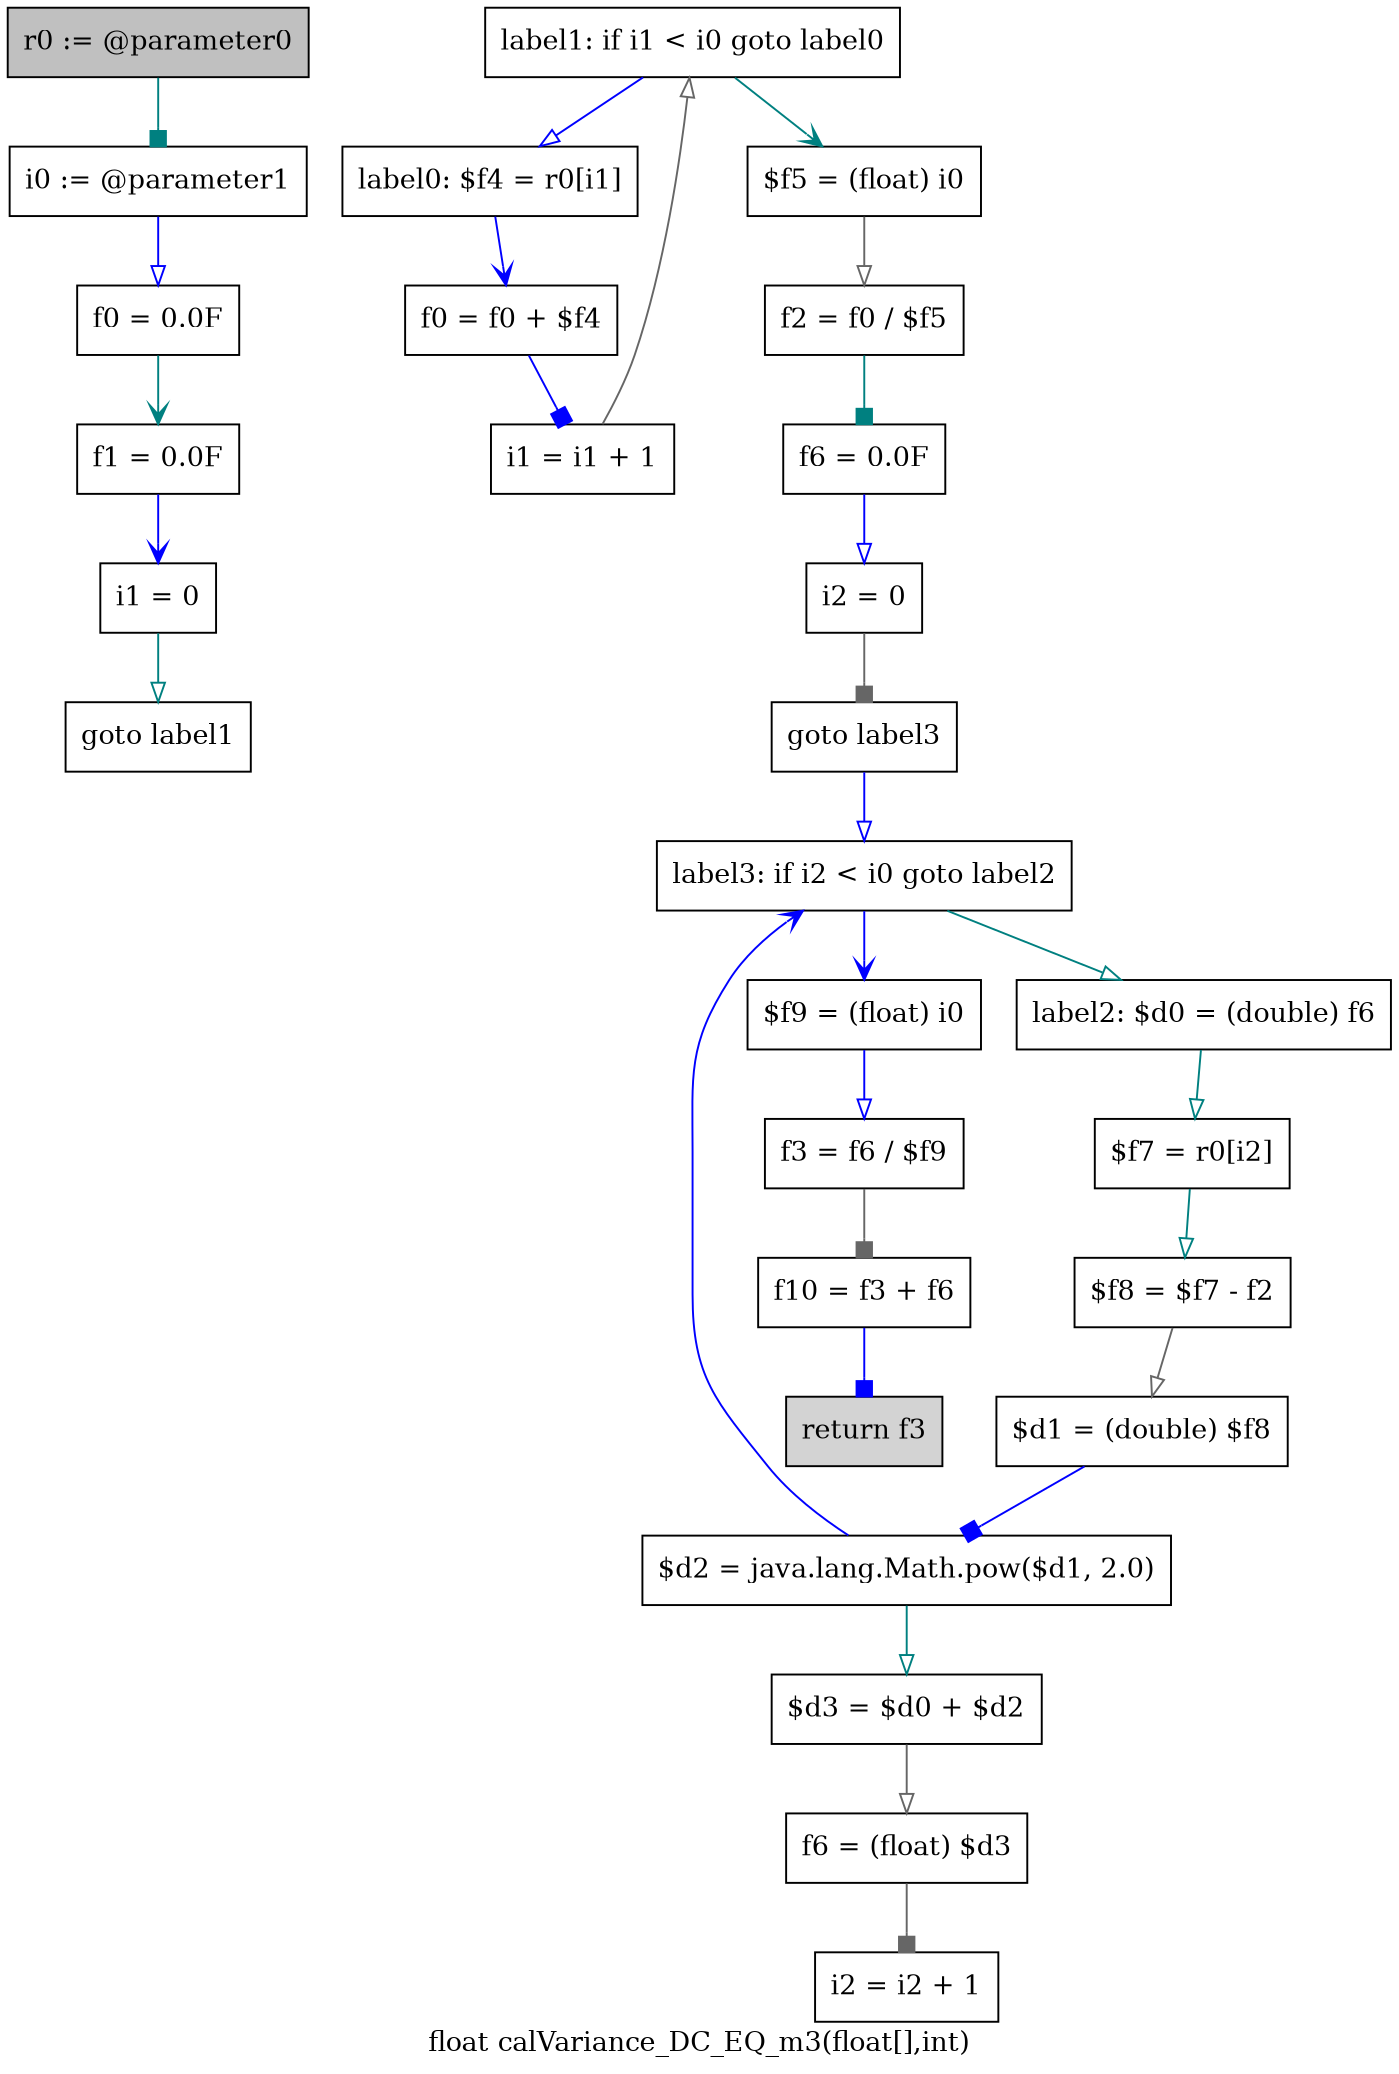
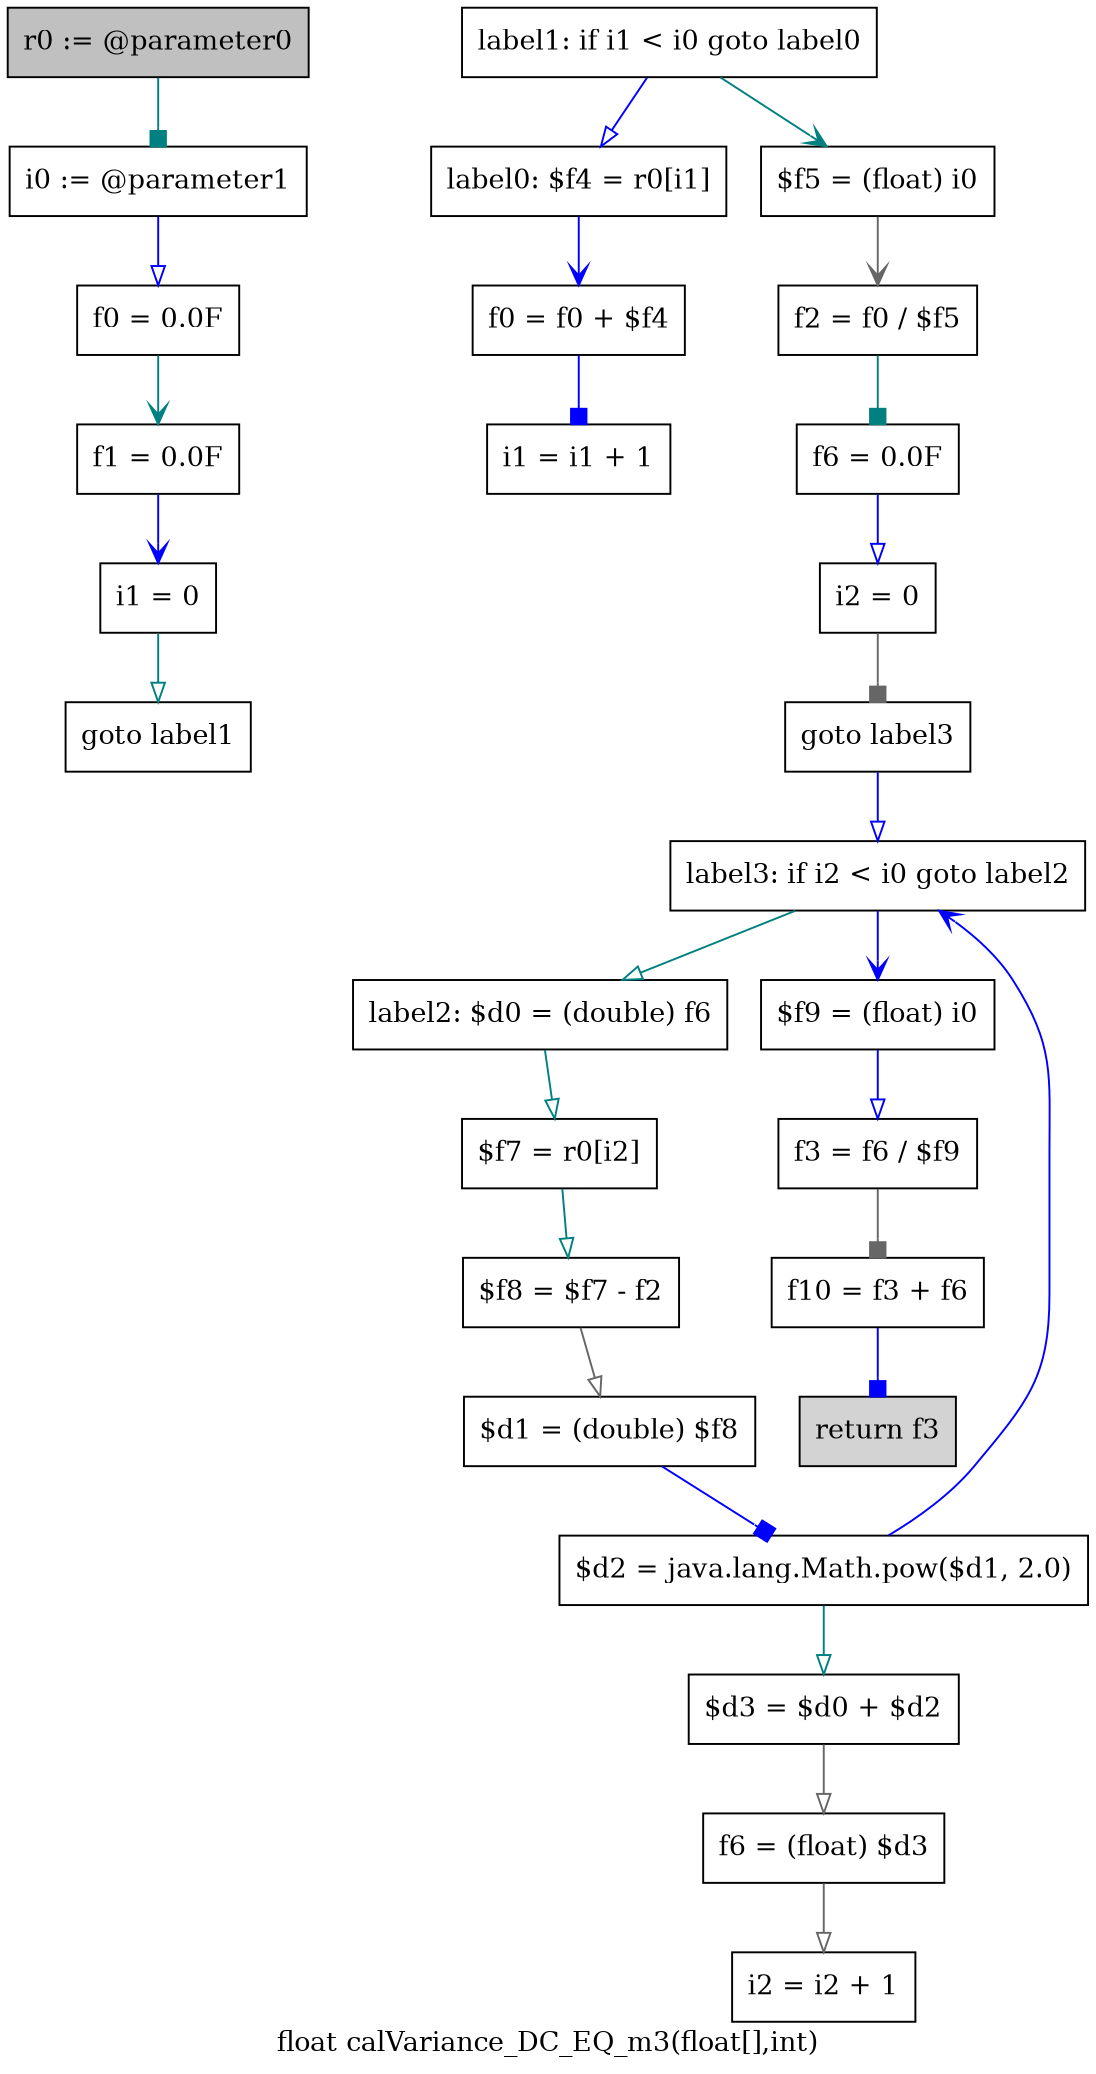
edge "$f5 = (float) i0" -> "f2 = f0 / $f5": arrowhead onormal -> vee
edge "i1 = i1 + 1" -> "label1: if i1 < i0 goto label0": removed
edge "f6 = (float) $d3" -> "i2 = i2 + 1": arrowhead box -> onormal
